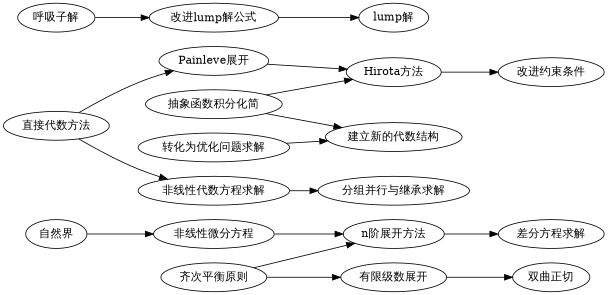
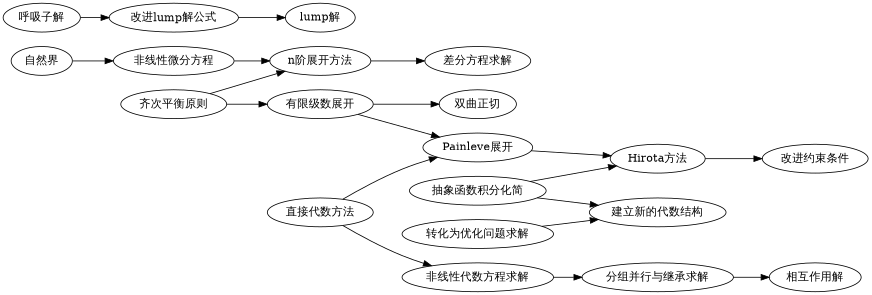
edge "有限级数展开" -> "Painleve展开": added
node "相互作用解": added
